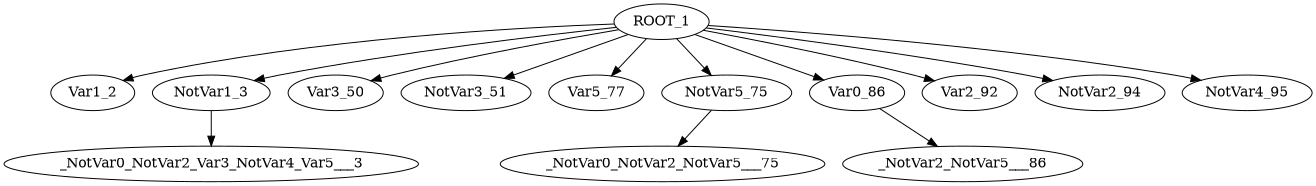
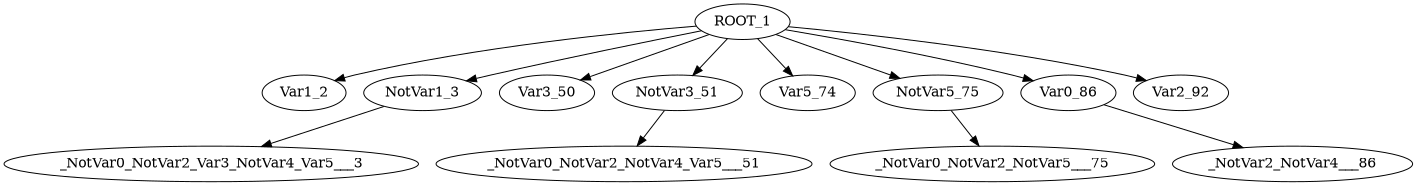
node "Var5_77": label "Var5_77" -> "Var5_74"
node "NotVar2_94": removed
node "NotVar4_95": removed
node "_NotVar0_NotVar2_NotVar4_Var5___51": added
node "_NotVar2_NotVar5___86": label "_NotVar2_NotVar5___86" -> "_NotVar2_NotVar4___86"
